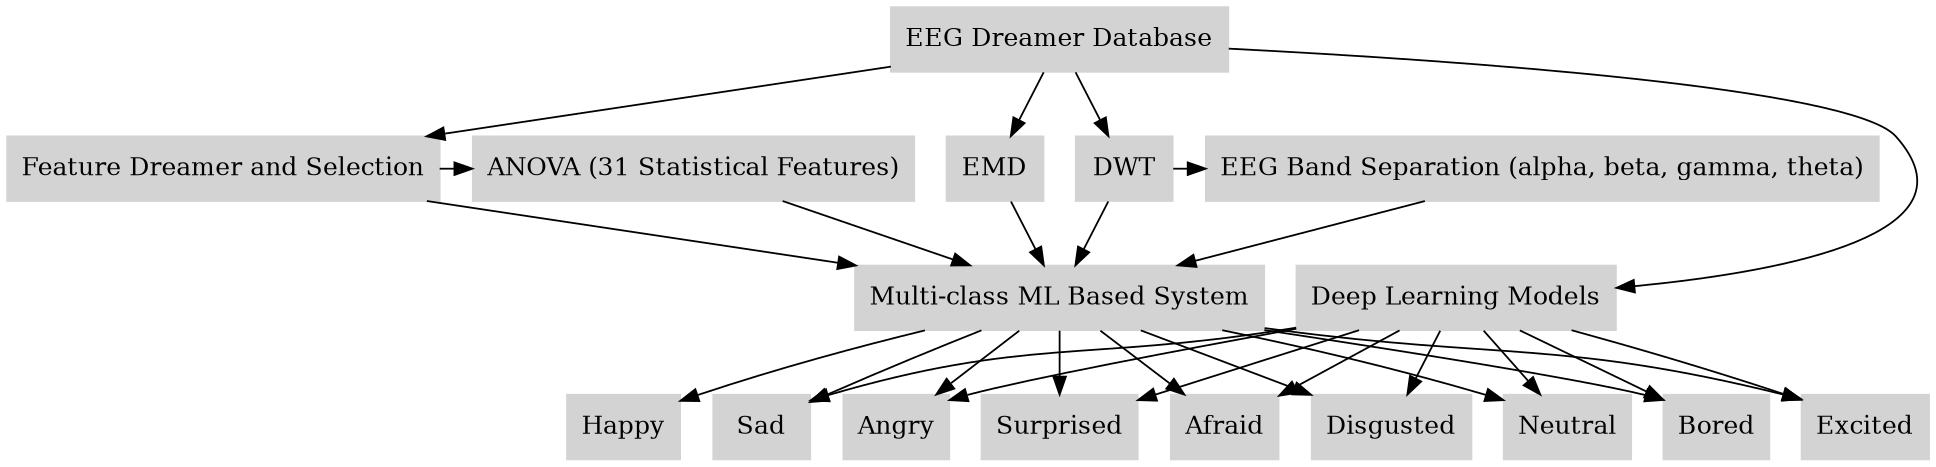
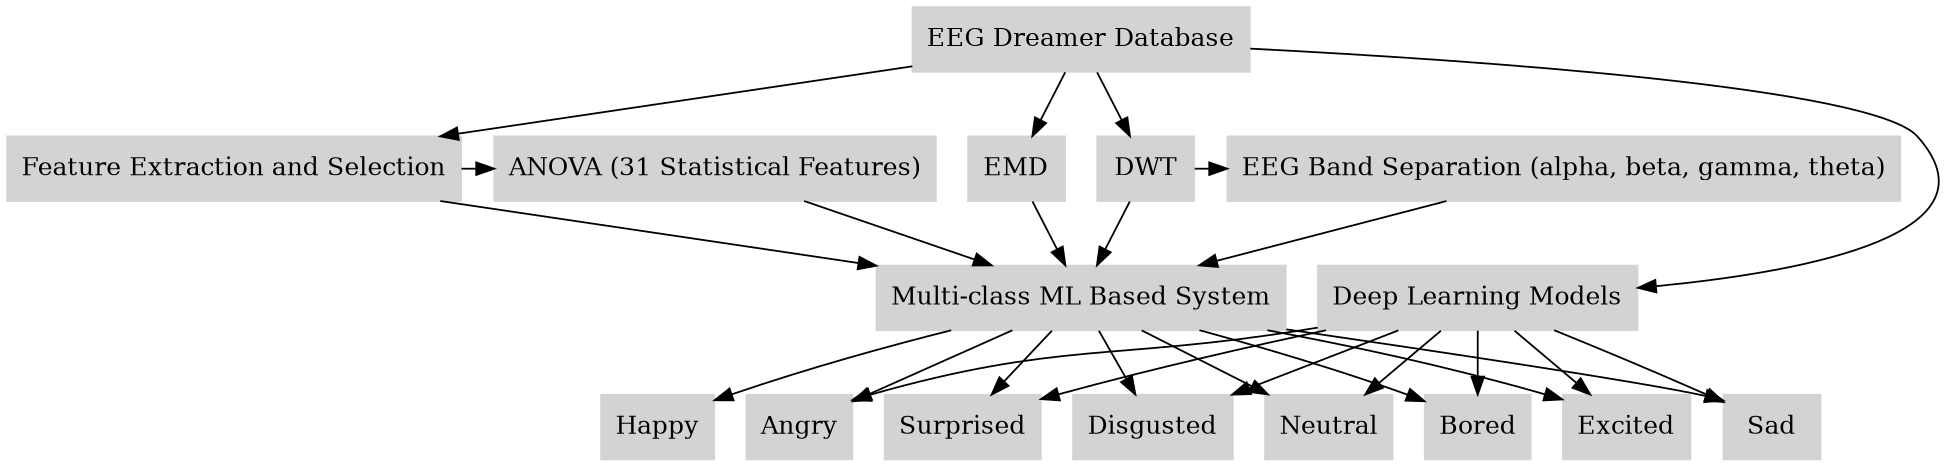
node "Feature Dreamer and Selection": label "Feature Dreamer and Selection" -> "Feature Extraction and Selection"
node "Afraid": removed
